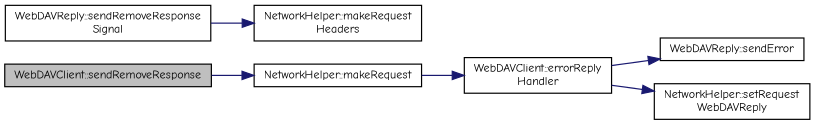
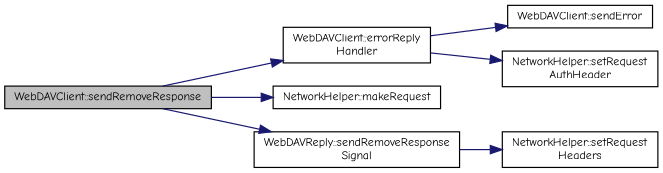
node "NetworkHelper::makeRequest Headers": label "NetworkHelper::makeRequest Headers" -> "NetworkHelper::setRequest Headers"
node "WebDAVReply::sendError": label "WebDAVReply::sendError" -> "WebDAVClient::sendError"
edge "NetworkHelper::makeRequest" -> "WebDAVClient::errorReply Handler": now "WebDAVClient::sendRemoveResponse" -> "WebDAVClient::errorReply Handler"
node "NetworkHelper::setRequest WebDAVReply": label "NetworkHelper::setRequest WebDAVReply" -> "NetworkHelper::setRequest AuthHeader"
edge "WebDAVClient::sendRemoveResponse" -> "WebDAVReply::sendRemoveResponse Signal": added
